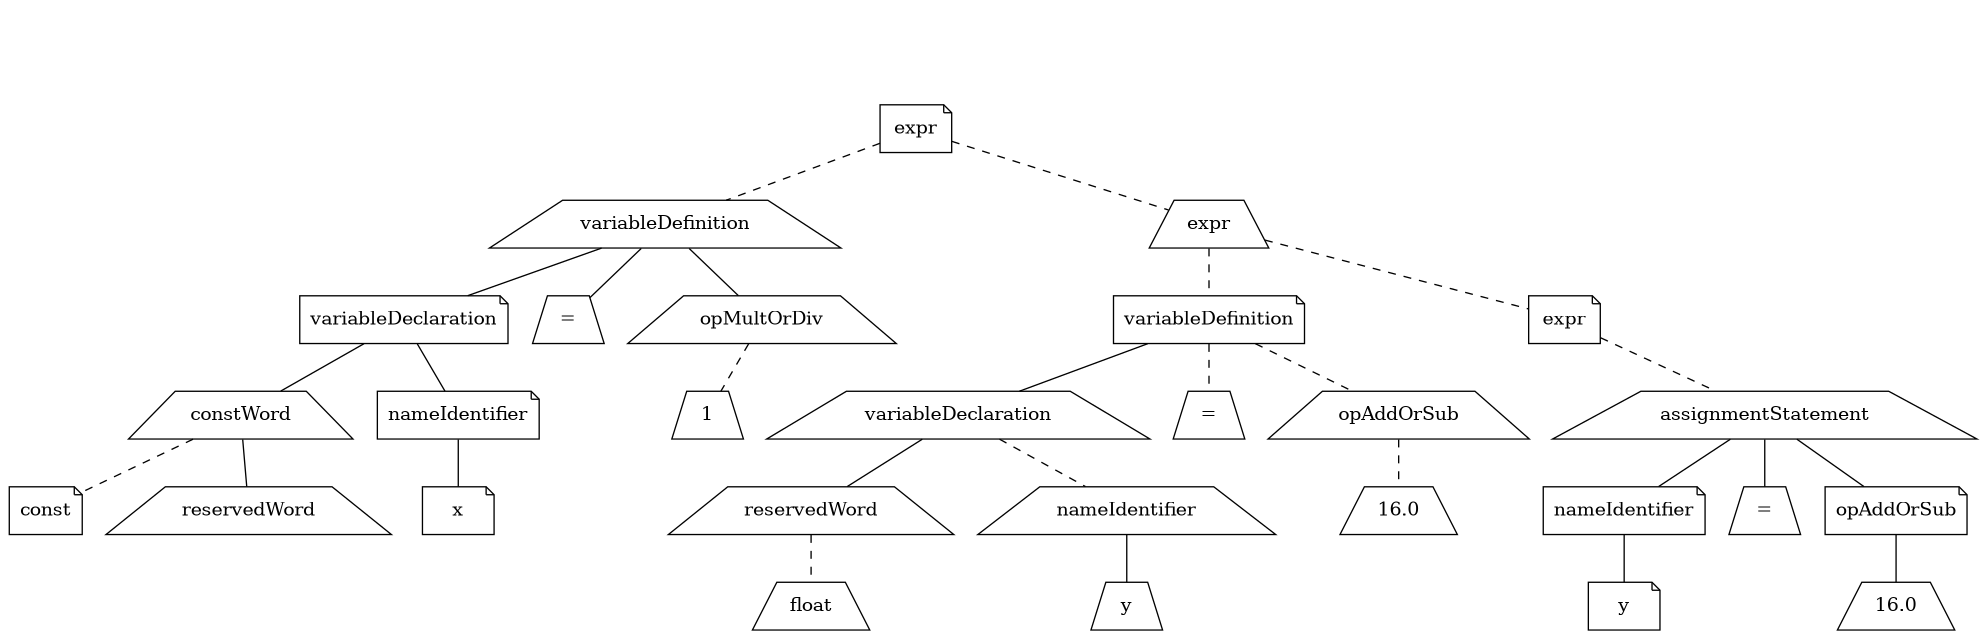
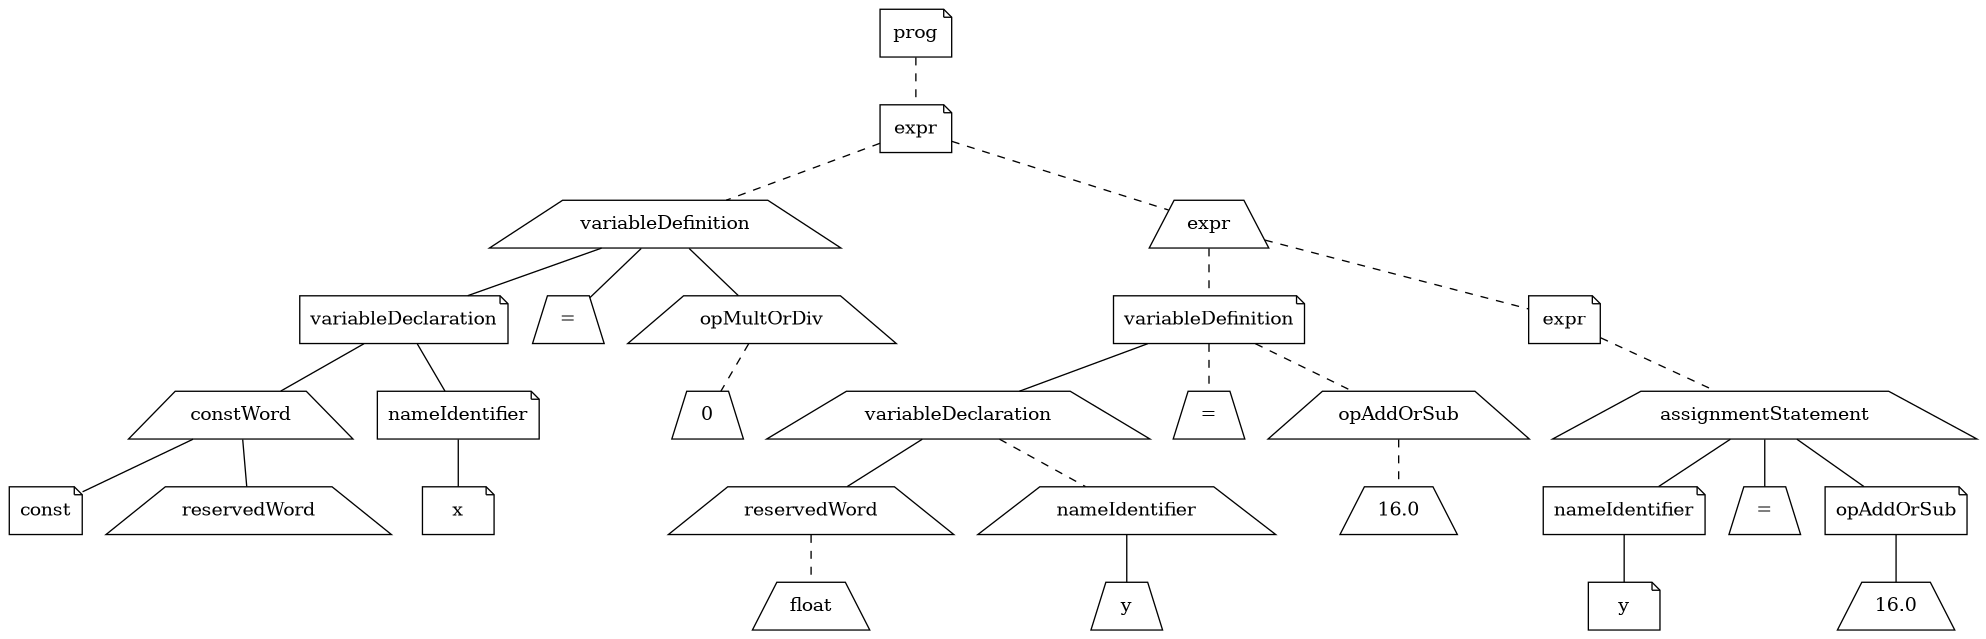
node "prog": added
node "1": label "1" -> "0"
edge "constWord" -- "const": style dashed -> solid
